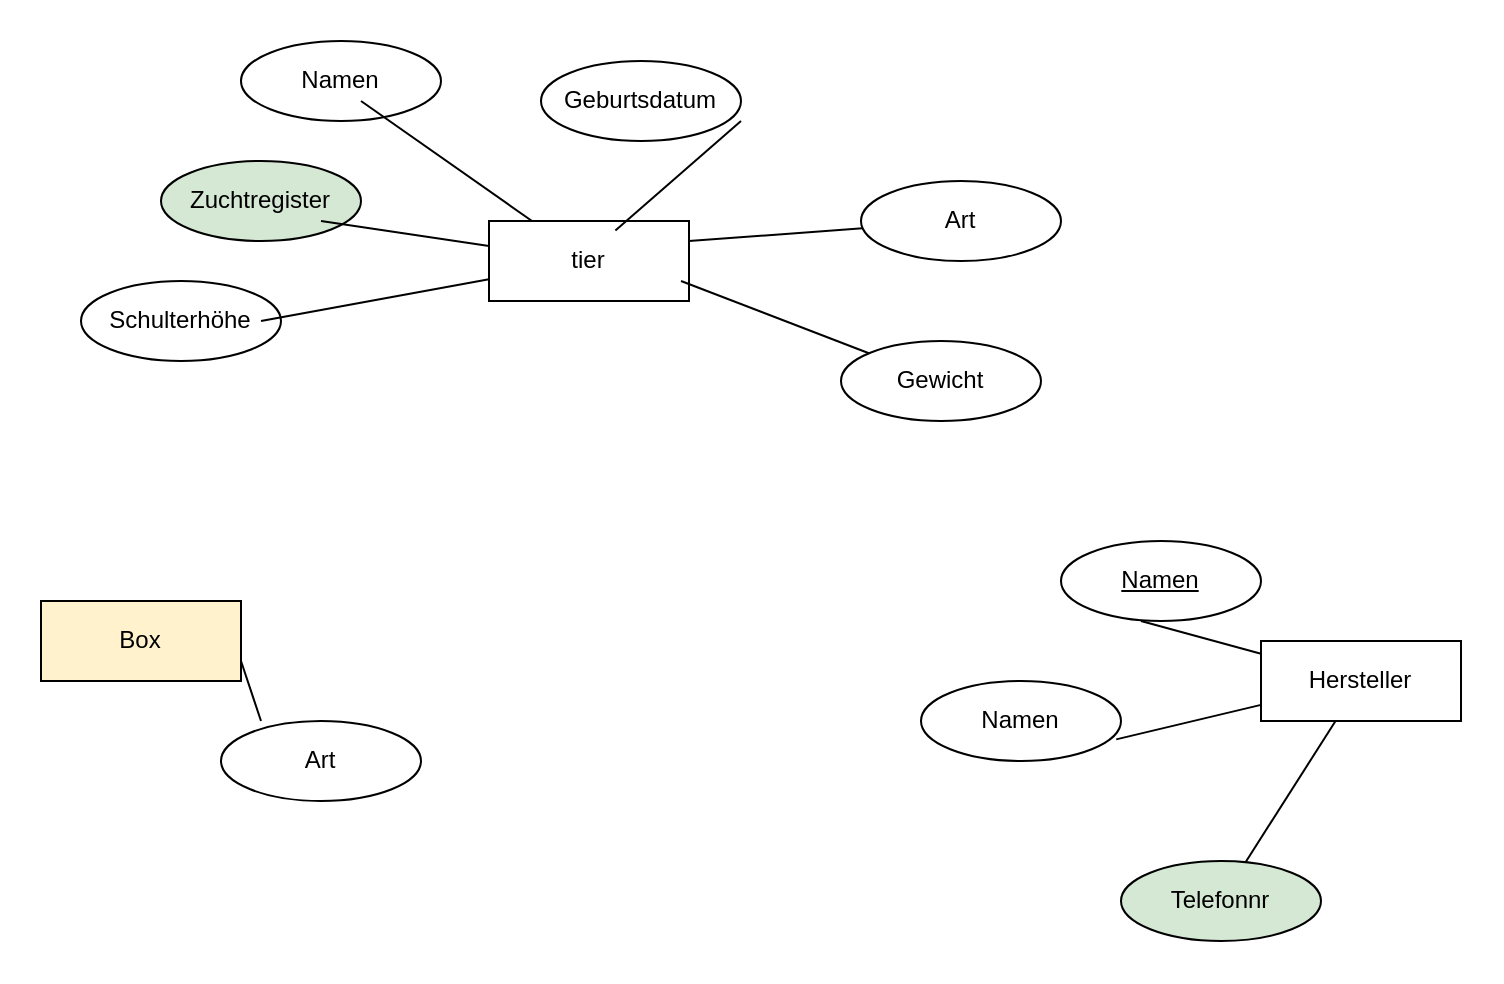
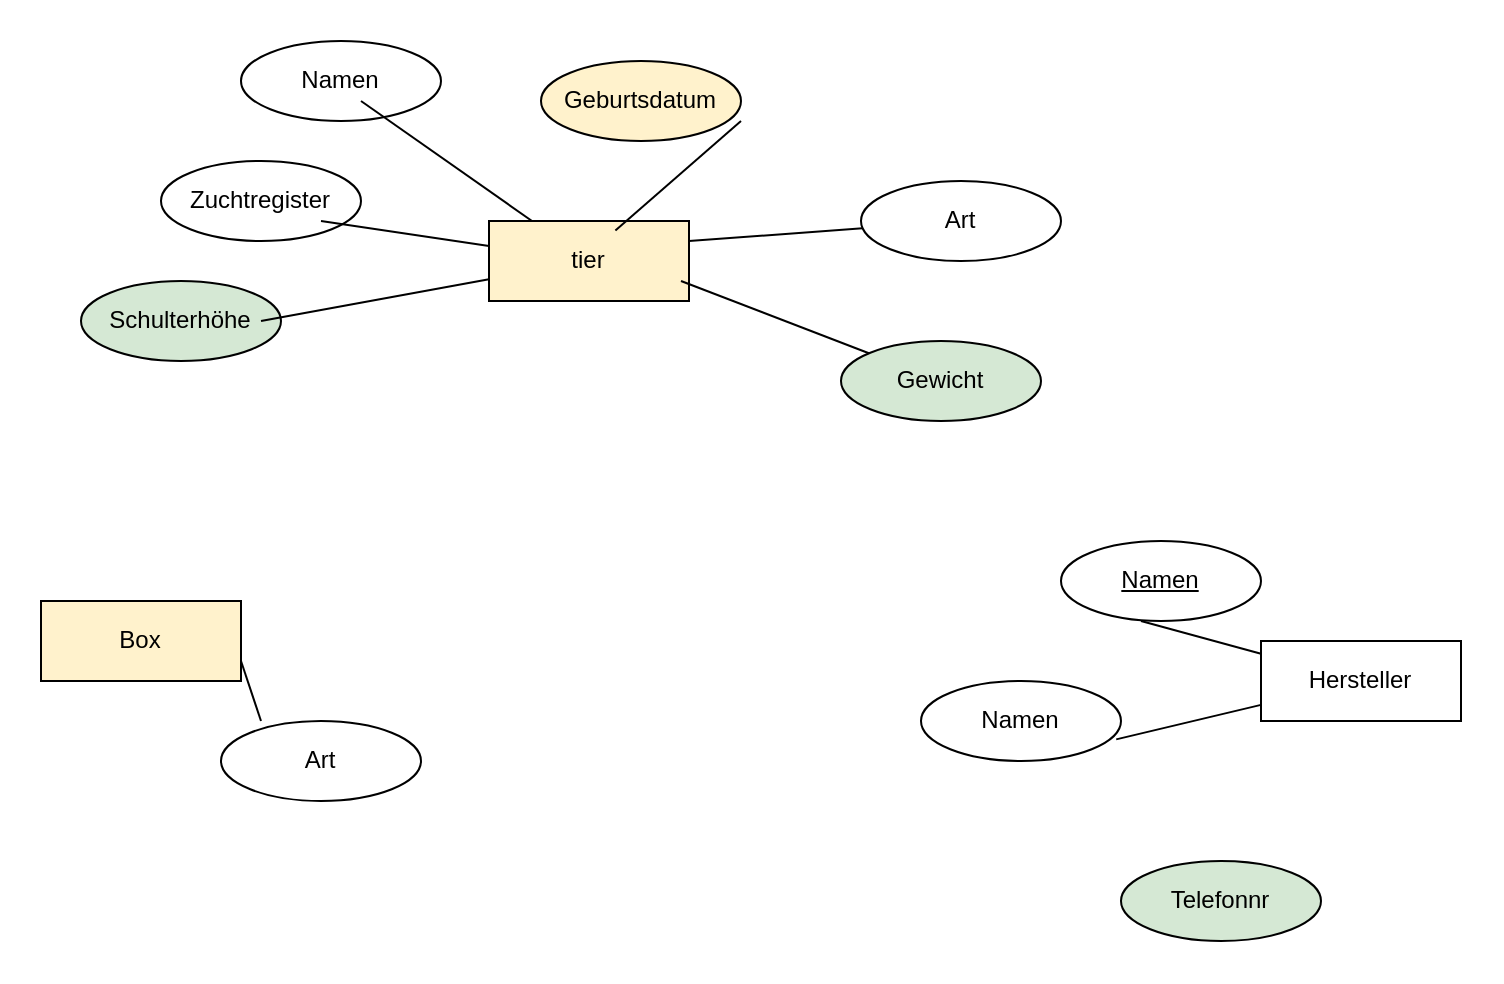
node "Geburtsdatum": fillcolor #ffffff -> #fff2cc
node "Zuchtregister": fillcolor #d5e8d4 -> #ffffff
node "tier": fillcolor #ffffff -> #fff2cc
node "Schulterhöhe": fillcolor #ffffff -> #d5e8d4
node "Gewicht": fillcolor #ffffff -> #d5e8d4
edge "Hersteller" -- "Telefonnr": removed
